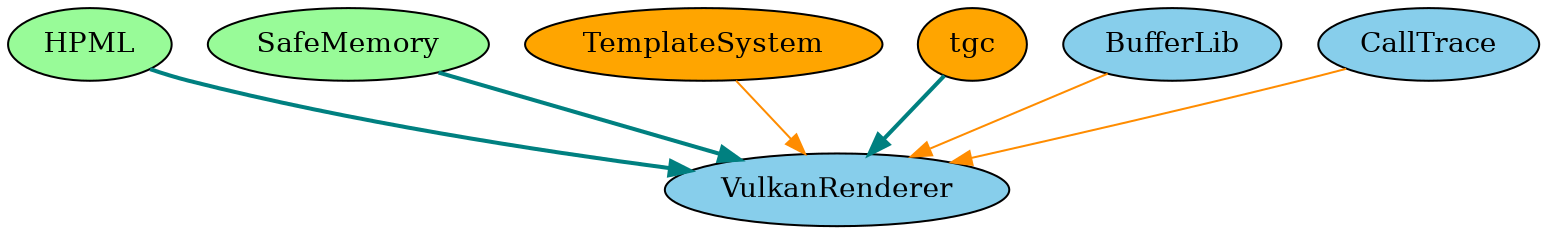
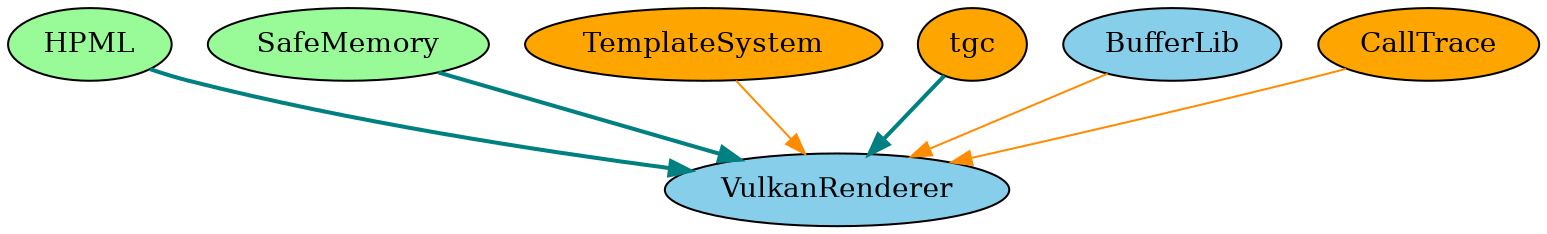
node "CallTrace": fillcolor skyblue -> orange
